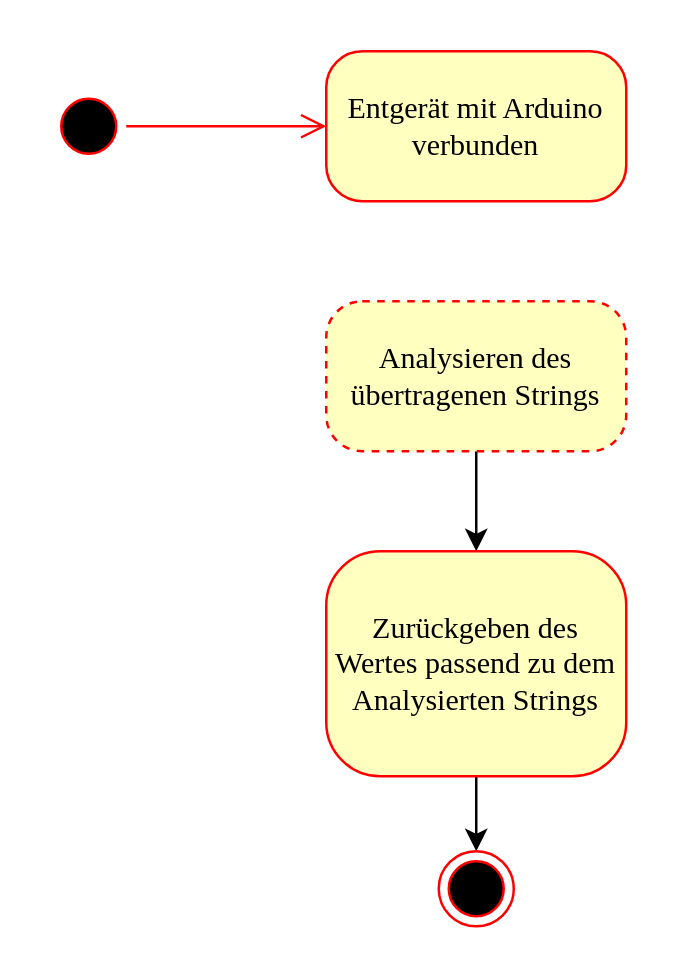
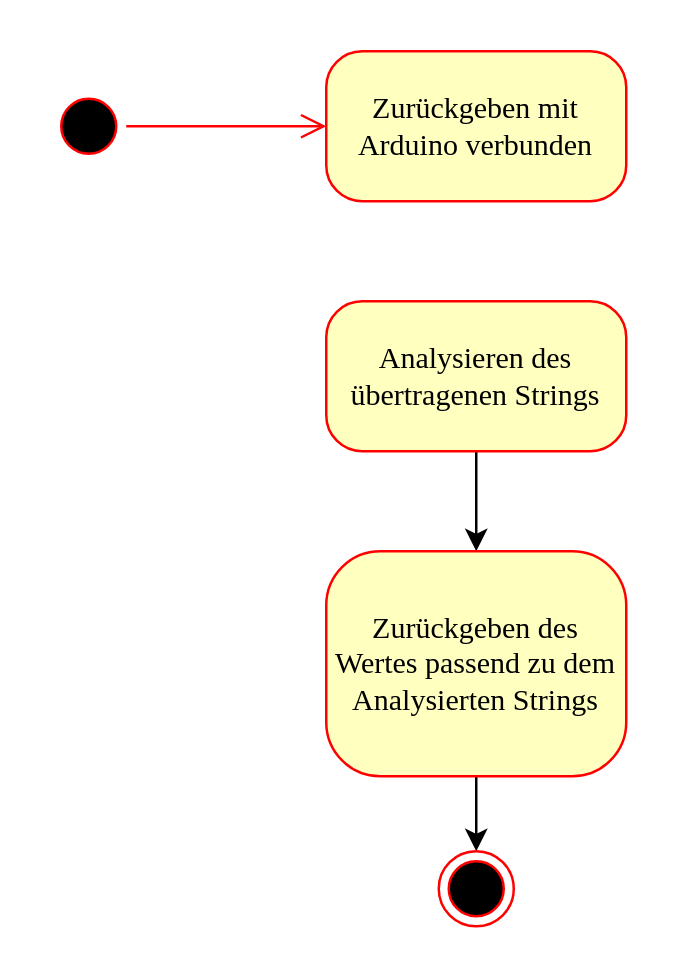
node "Entgerät mit Arduino verbunden": label "Entgerät mit Arduino verbunden" -> "Zurückgeben mit Arduino verbunden"
node "Analysieren des übertragenen Strings": style dashed -> solid
